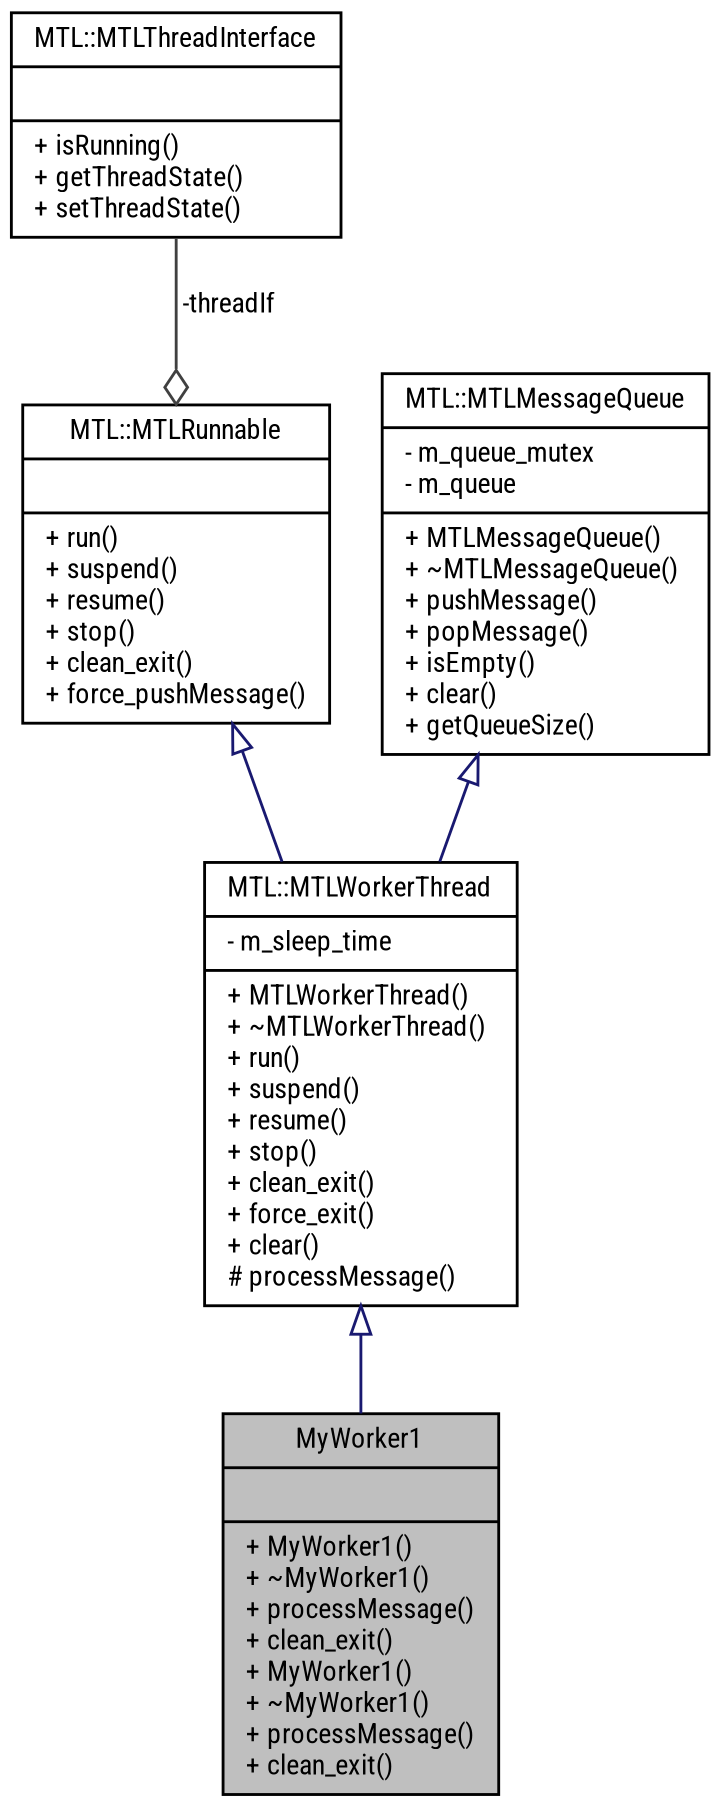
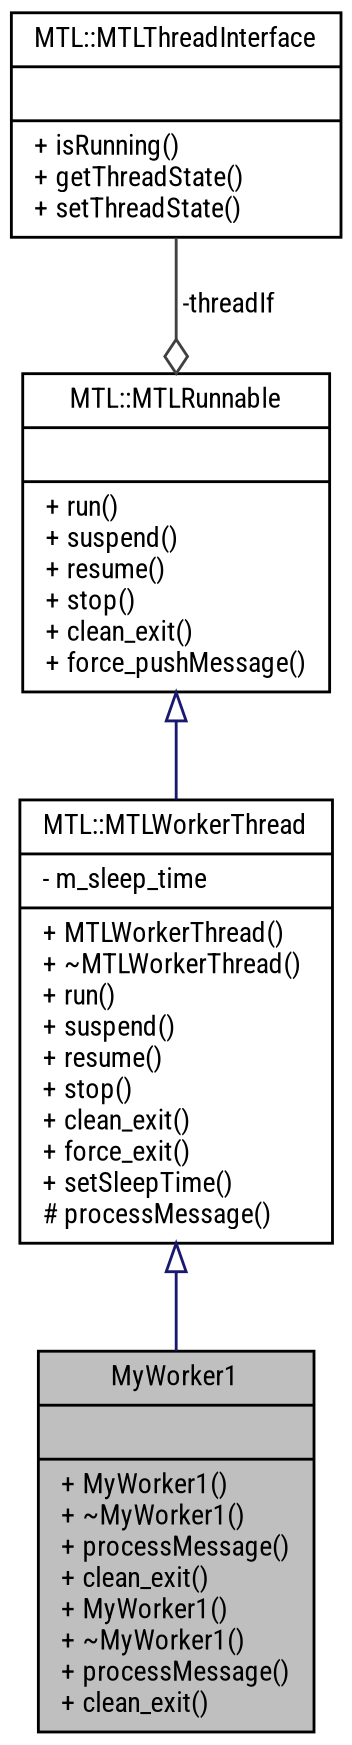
node "MTL::MTLMessageQueue": removed
node "MTL::MTLWorkerThread": text "+ clear()" -> "+ setSleepTime()"
